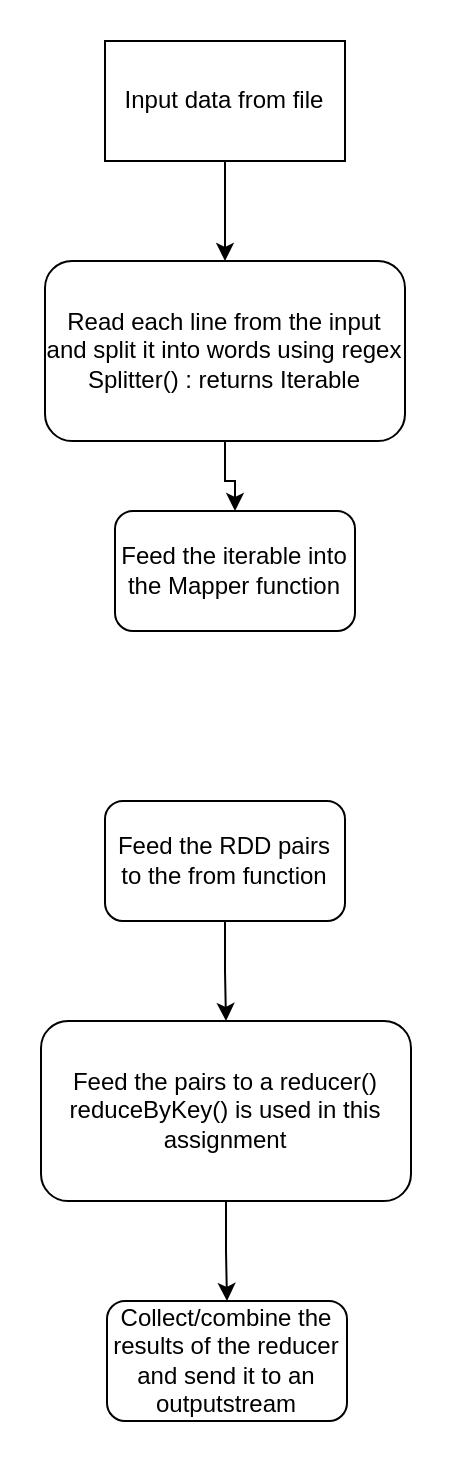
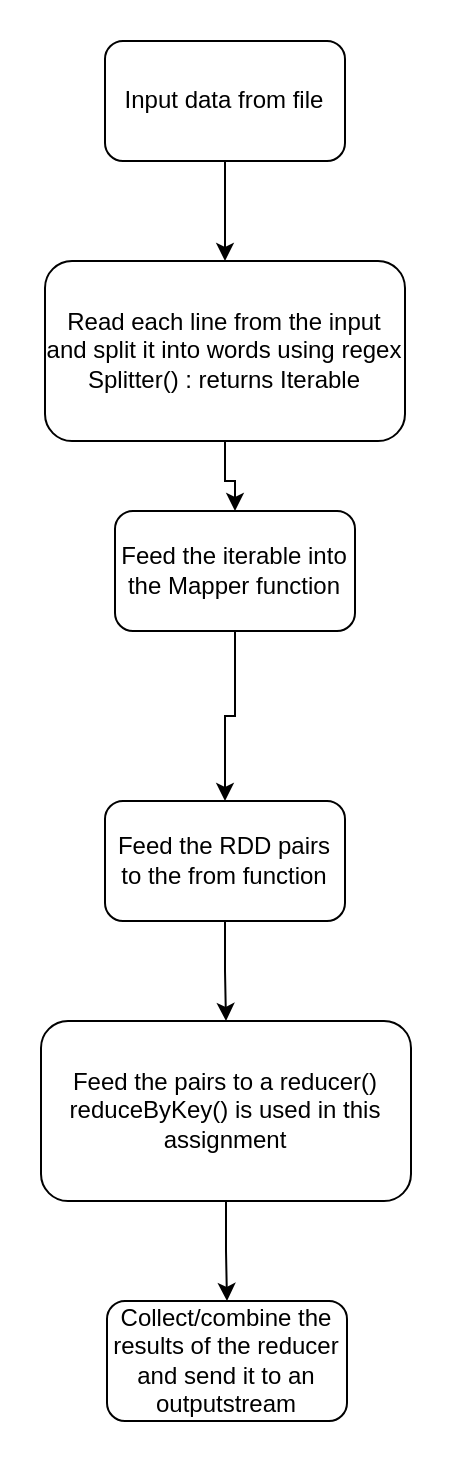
node "Input data from file": shape rectangle -> rounded rectangle
edge "Feed the iterable into the Mapper function" -> "Feed the RDD pairs to the from function": added
